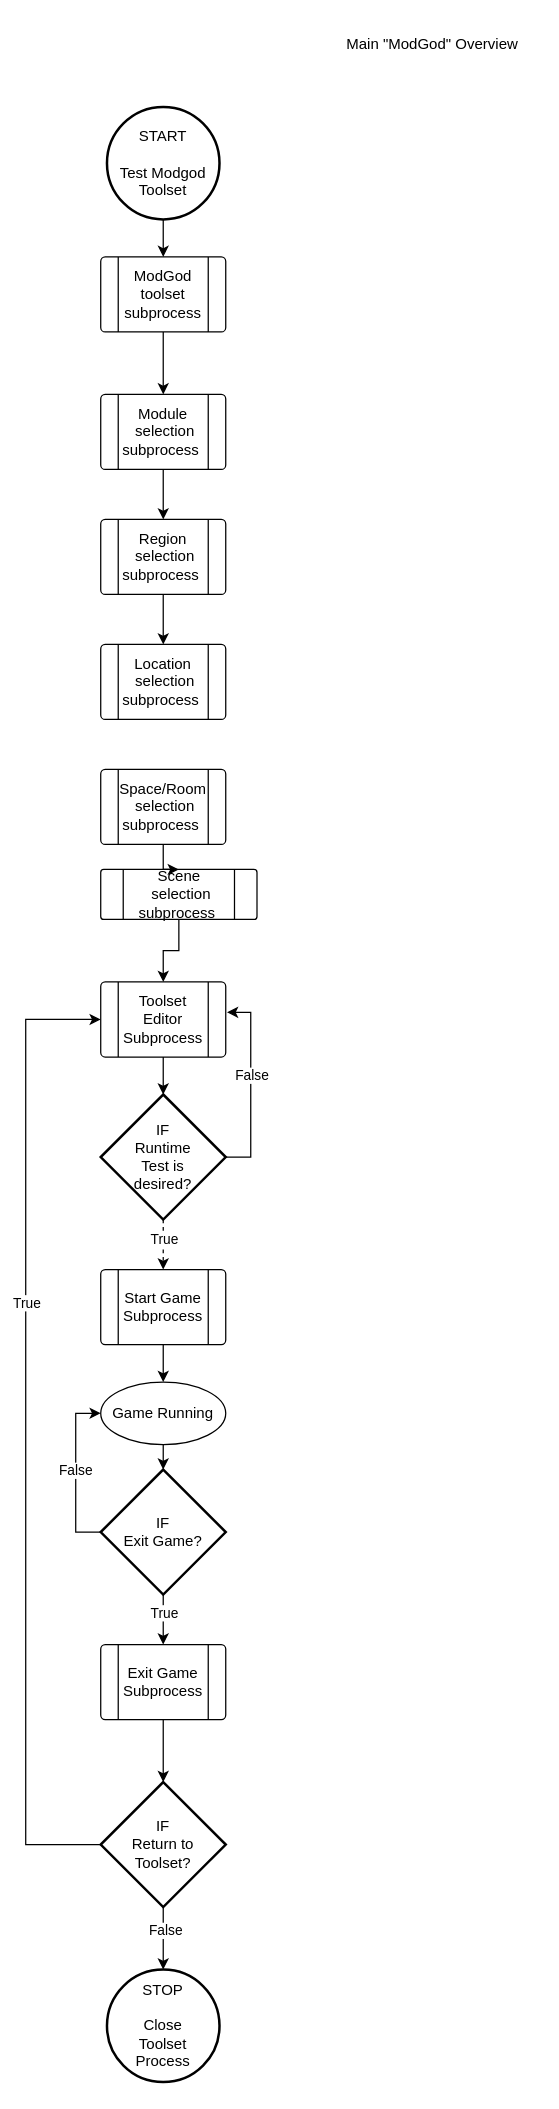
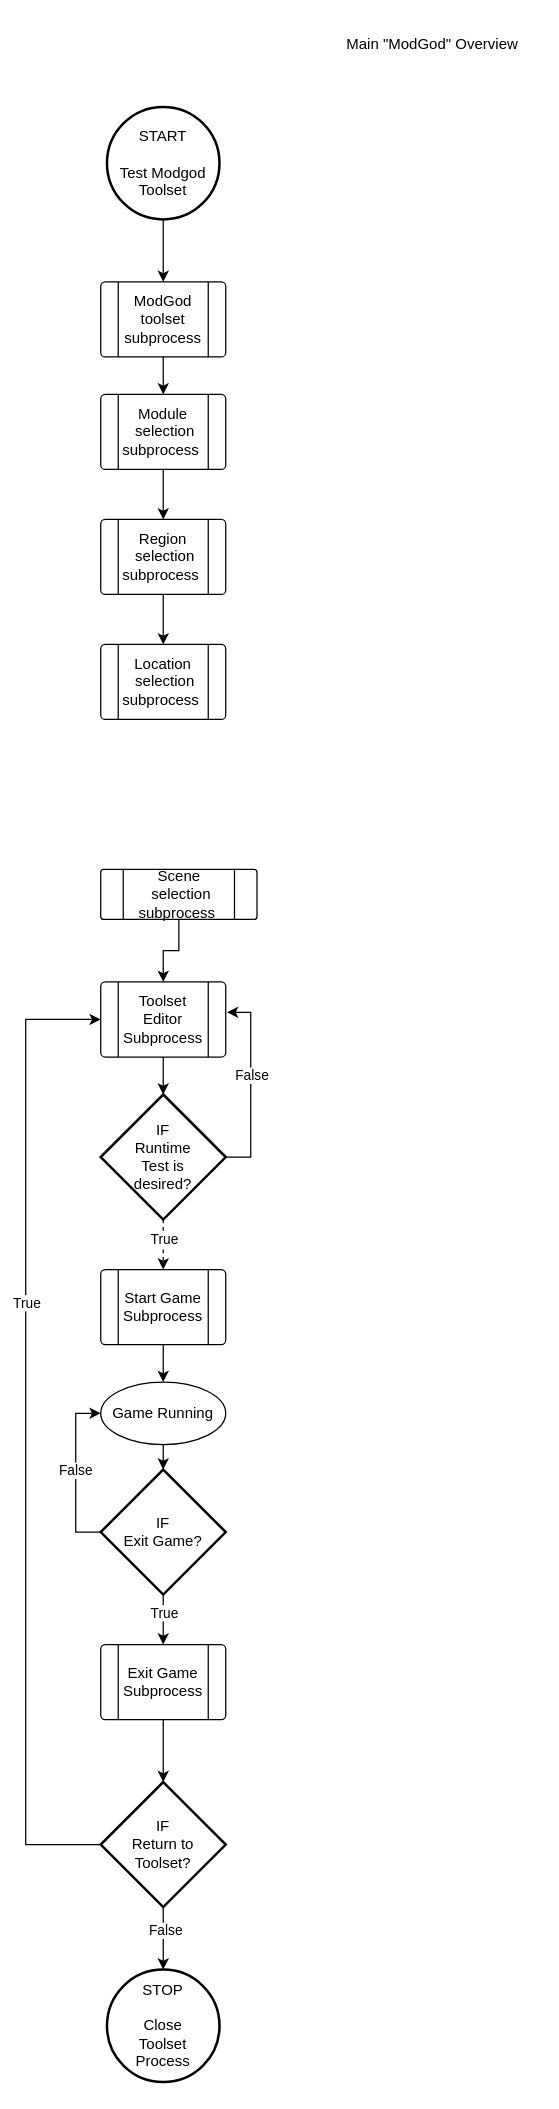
node "ModGod toolset subprocess": moved (163, 294) -> (163, 319)
node "Space/Room selection subprocess": removed
edge "Space/Room selection subprocess" -> "Scene selection subprocess": removed
